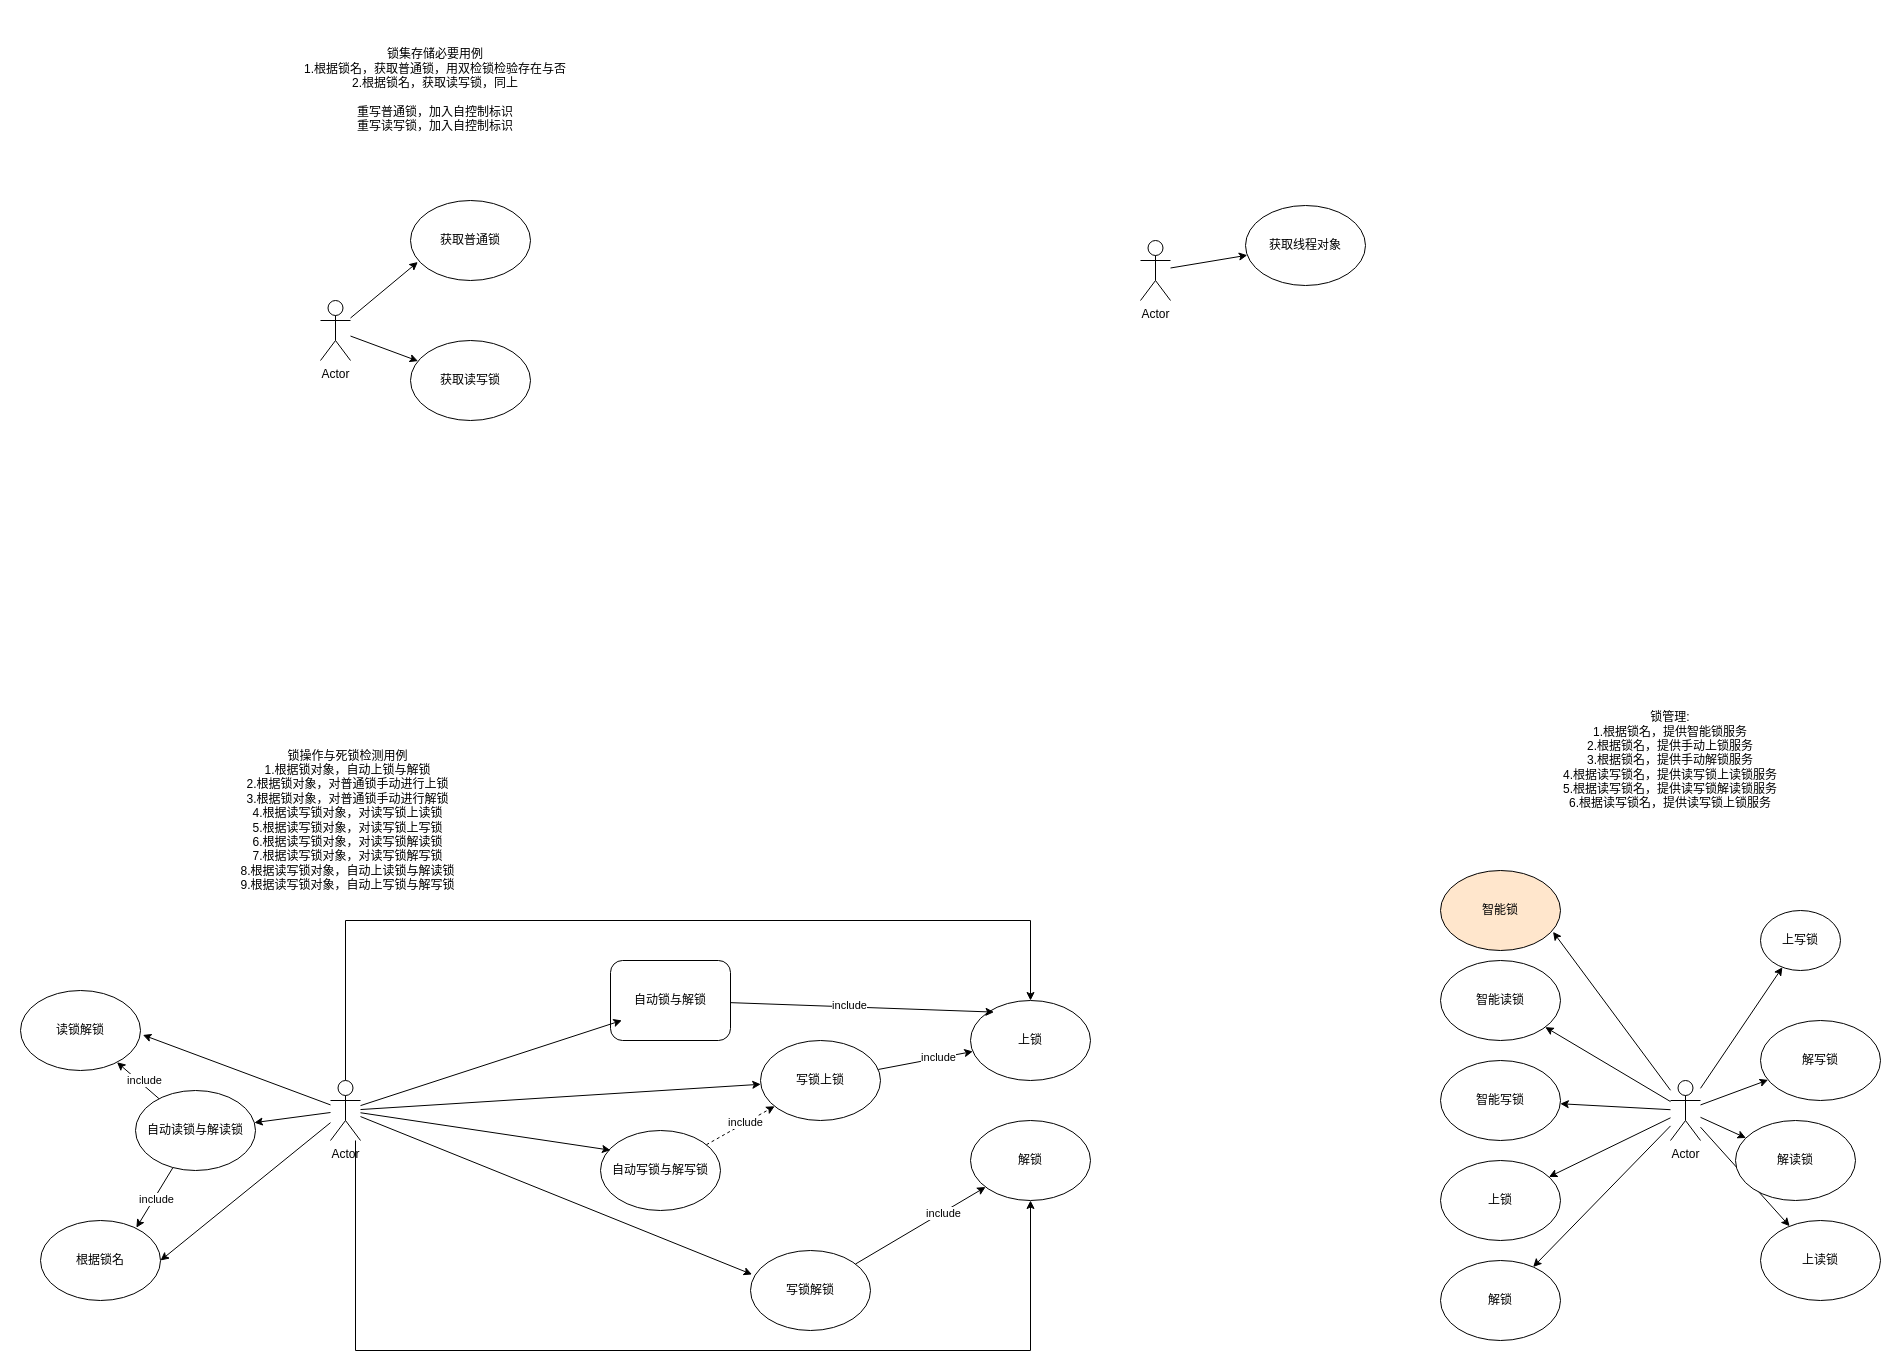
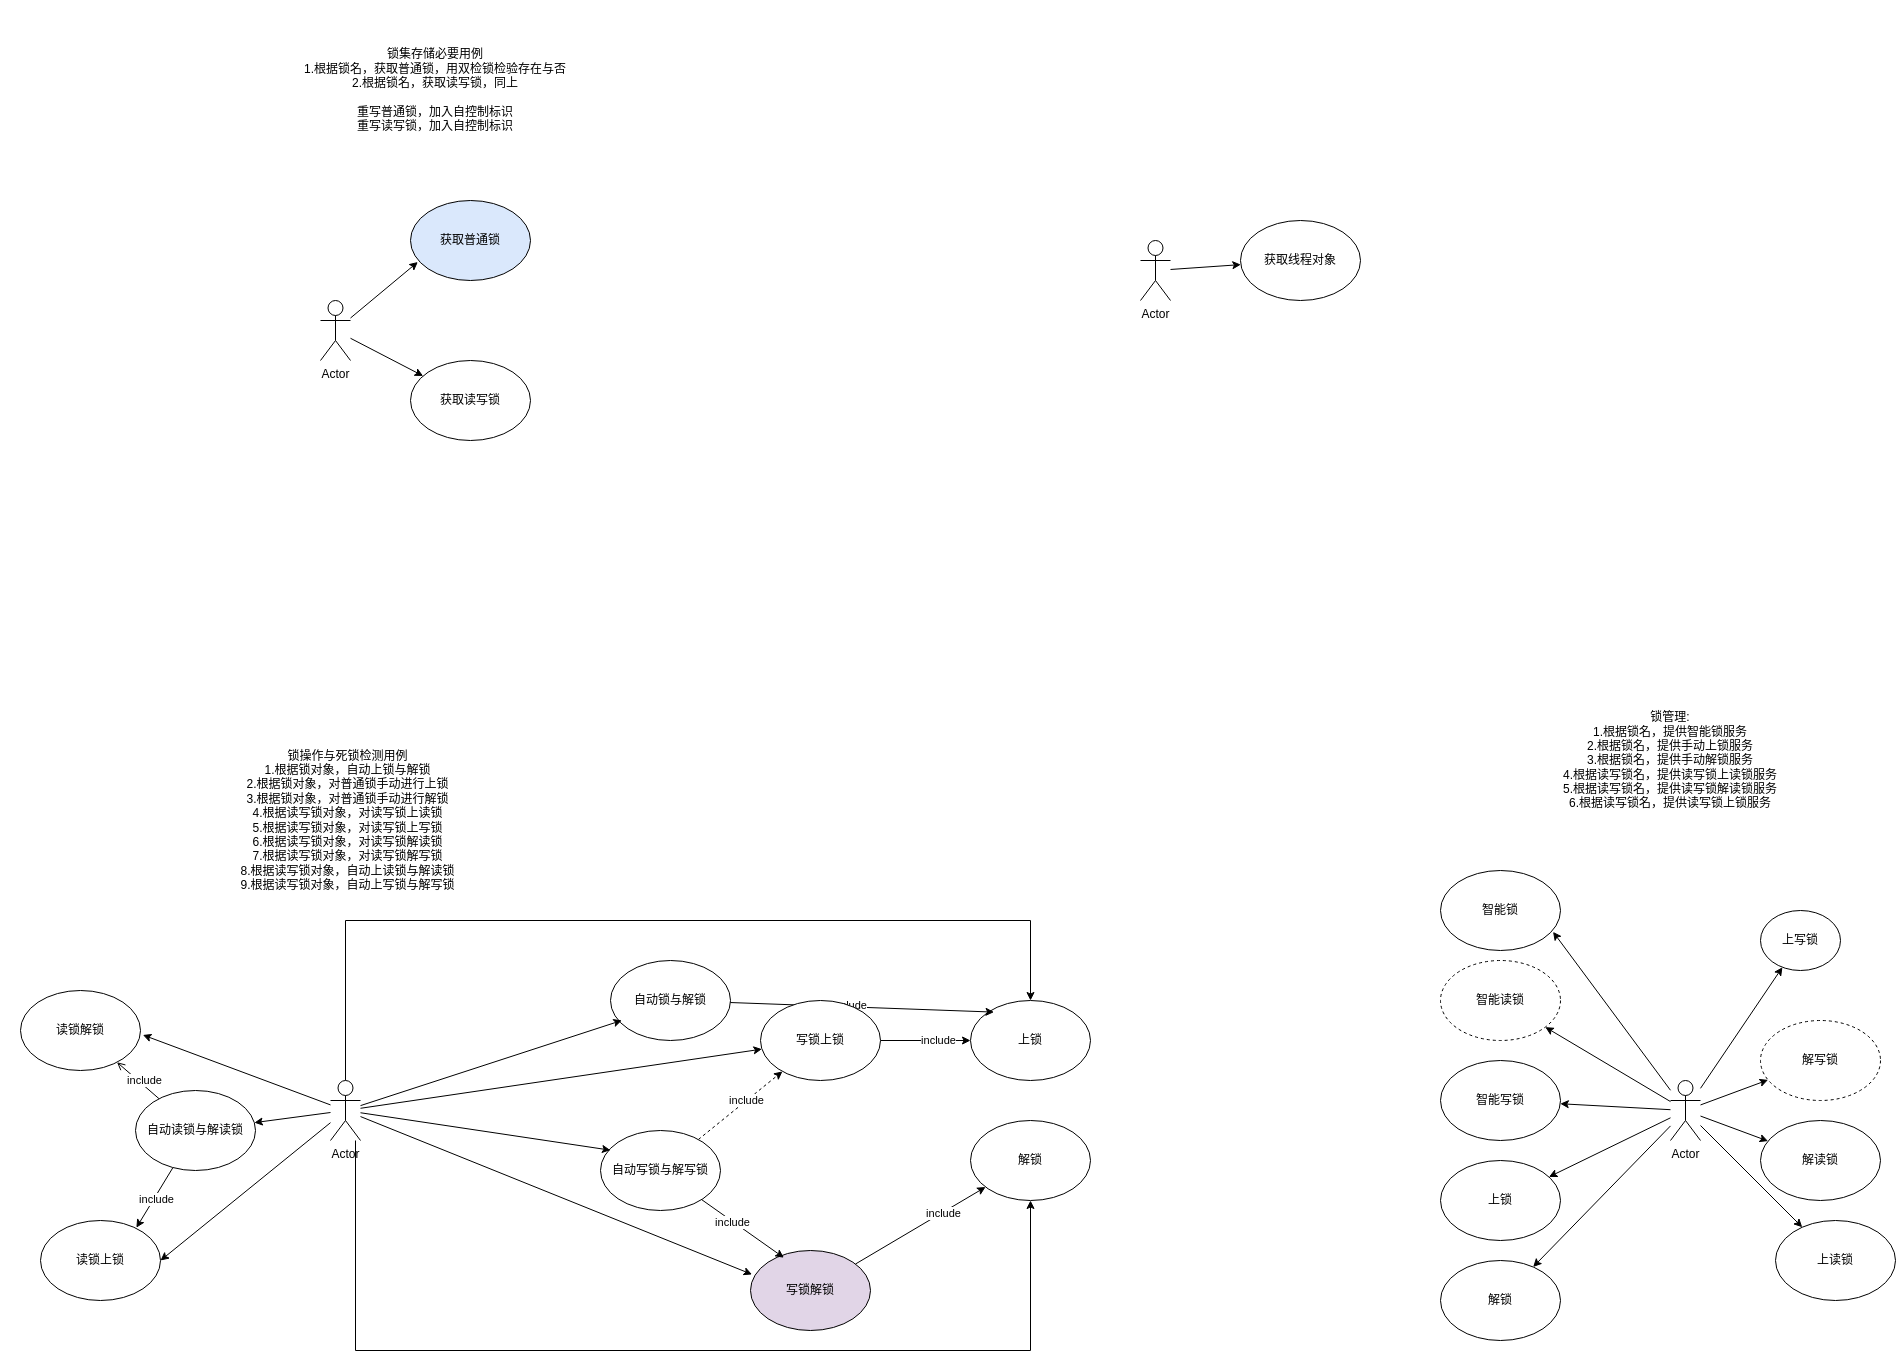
node "获取普通锁": fillcolor #ffffff -> #dae8fc
node "获取线程对象": moved (1306, 246) -> (1301, 261)
node "获取读写锁": moved (471, 381) -> (471, 401)
node "智能锁": fillcolor #ffe6cc -> #ffffff
node "自动锁与解锁": shape rounded rectangle -> ellipse
node "智能读锁": style solid -> dashed
node "解写锁": style solid -> dashed
edge "自动读锁与解读锁" -> "读锁解锁": arrowhead classic -> open
node "写锁上锁": moved (821, 1081) -> (821, 1041)
node "解读锁": moved (1796, 1161) -> (1821, 1161)
edge "自动写锁与解写锁" -> "写锁解锁": added, label "include"
node "根据锁名": label "根据锁名" -> "读锁上锁"
node "上读锁": moved (1821, 1261) -> (1836, 1261)
node "写锁解锁": fillcolor #ffffff -> #e1d5e7
